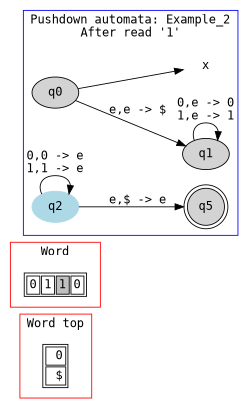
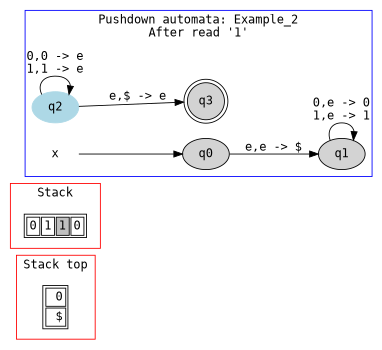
edge "q0" -> "x": reversed
node "q5": label "q5" -> "q3"
cluster "Word": label "Word" -> "Stack"
cluster "Word top": label "Word top" -> "Stack top"
